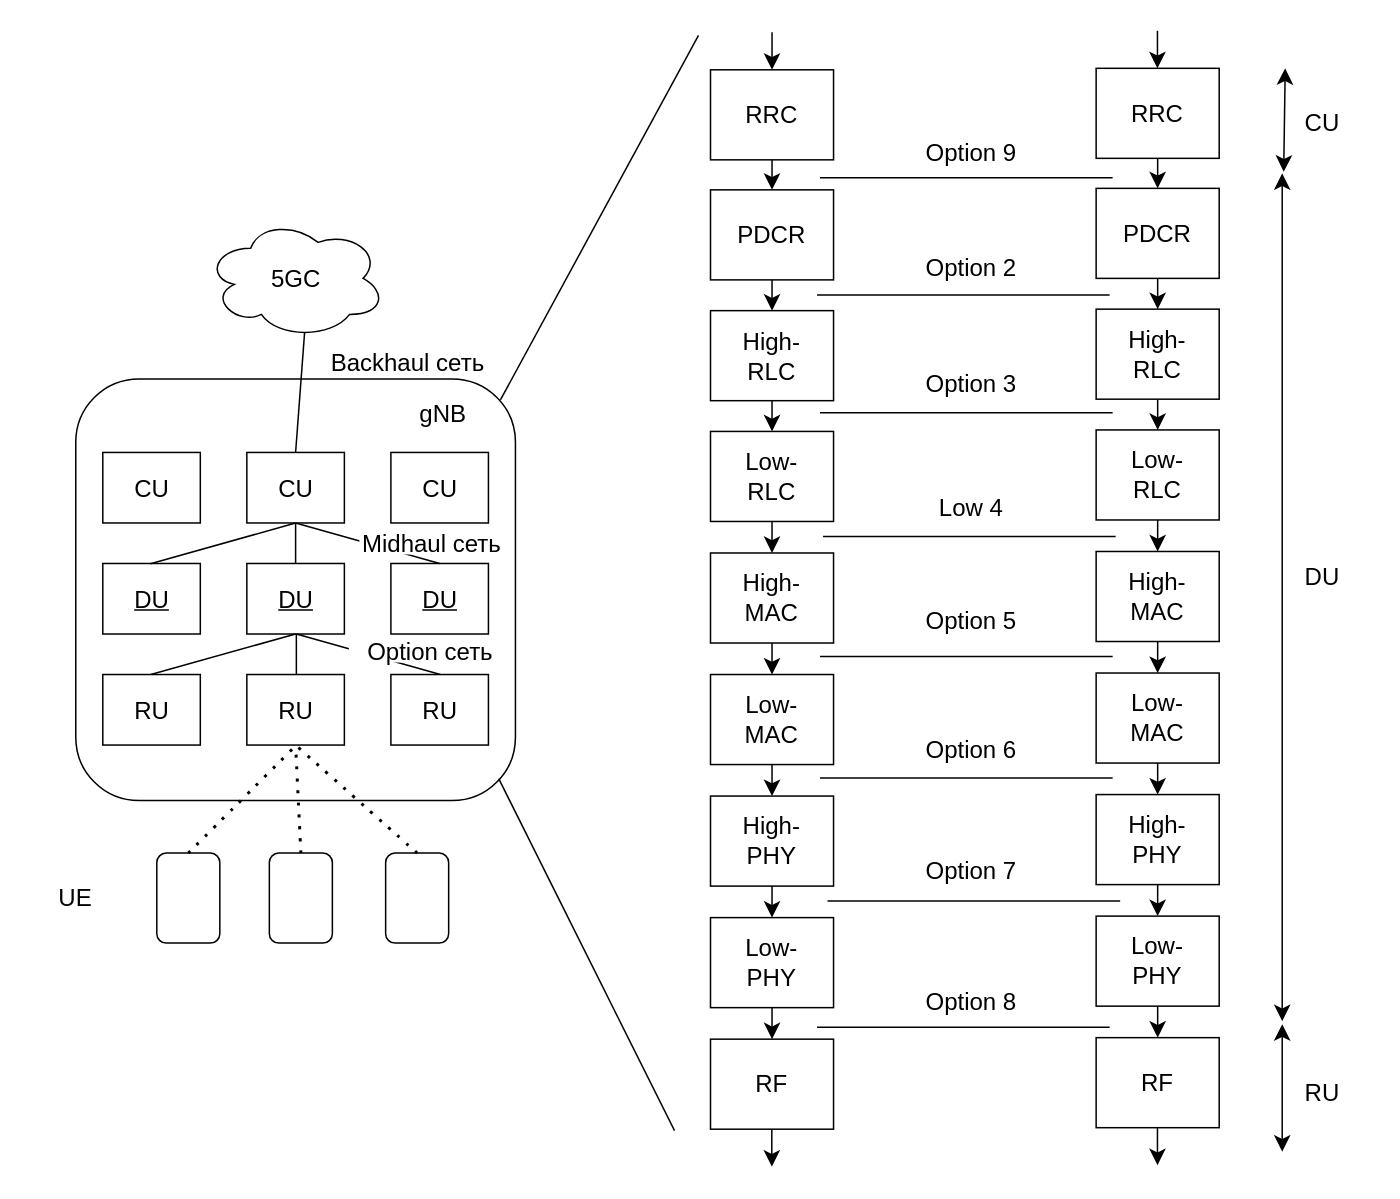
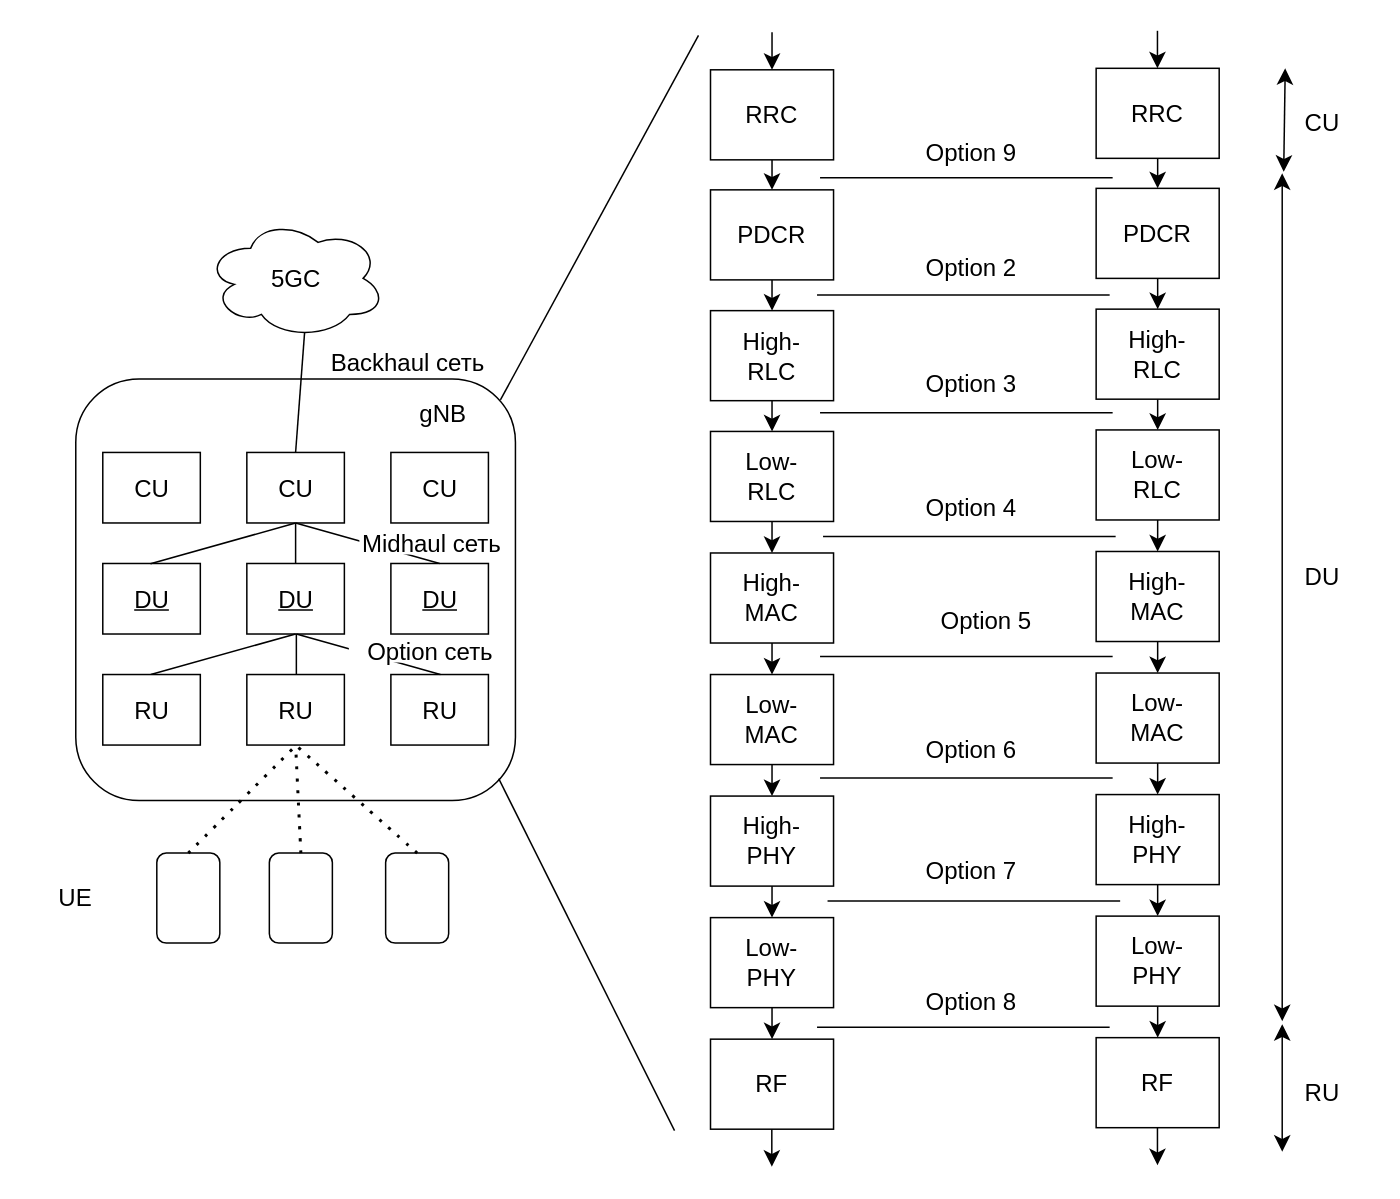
node "Low 4": label "Low 4" -> "Option 4"
node "Option 5": moved (971, 620) -> (986, 620)
